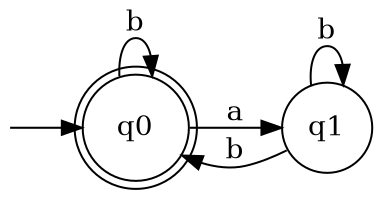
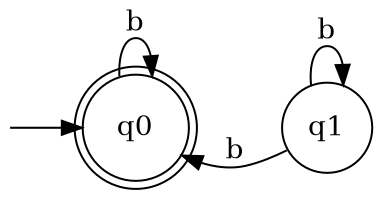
edge "q0" -> "q1": removed, label "a"
